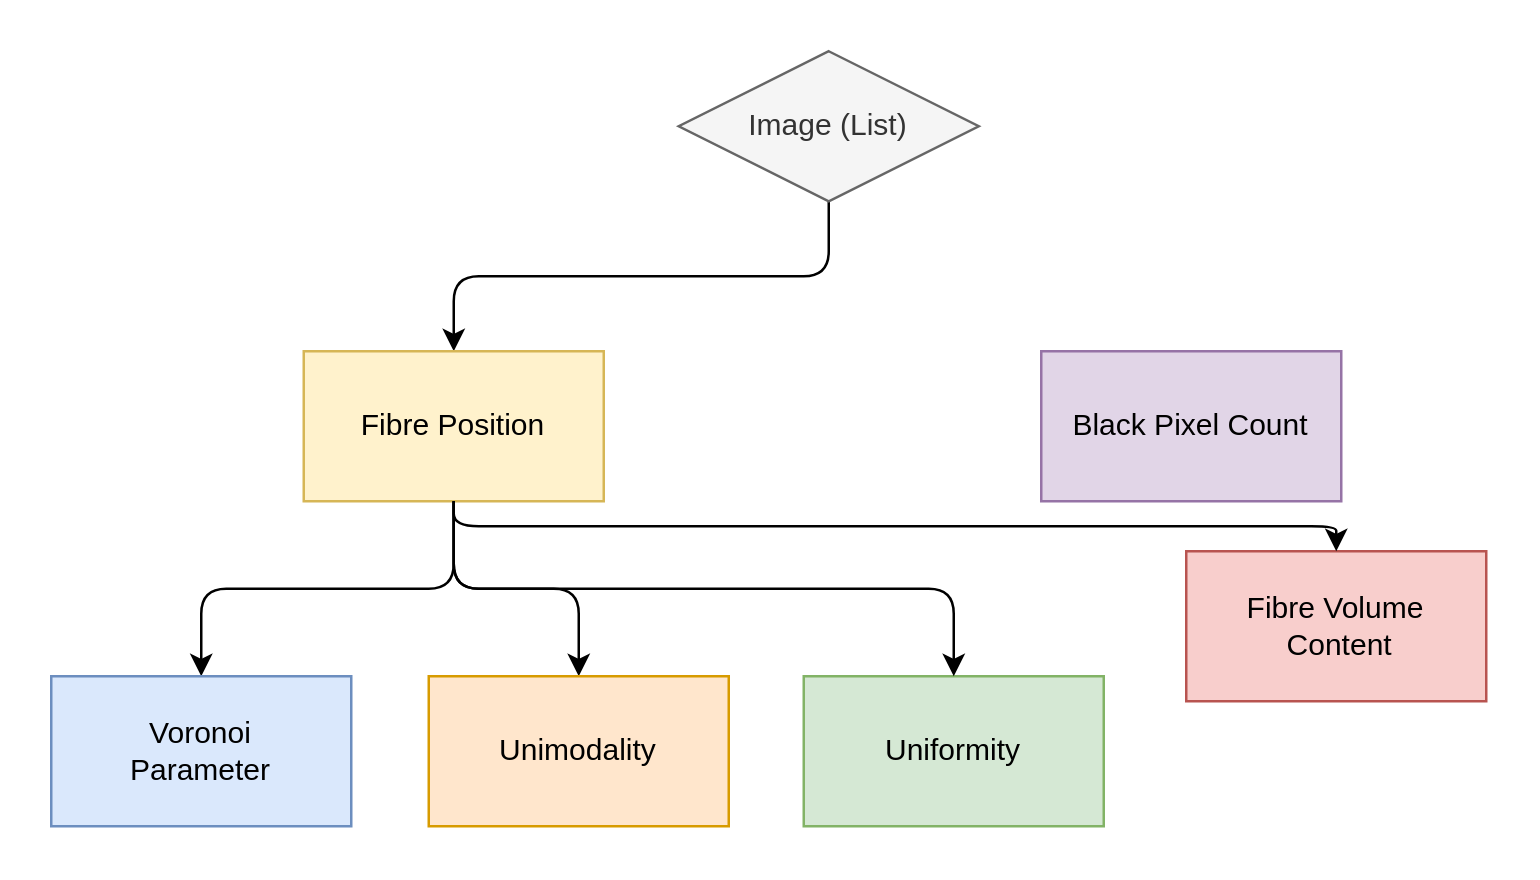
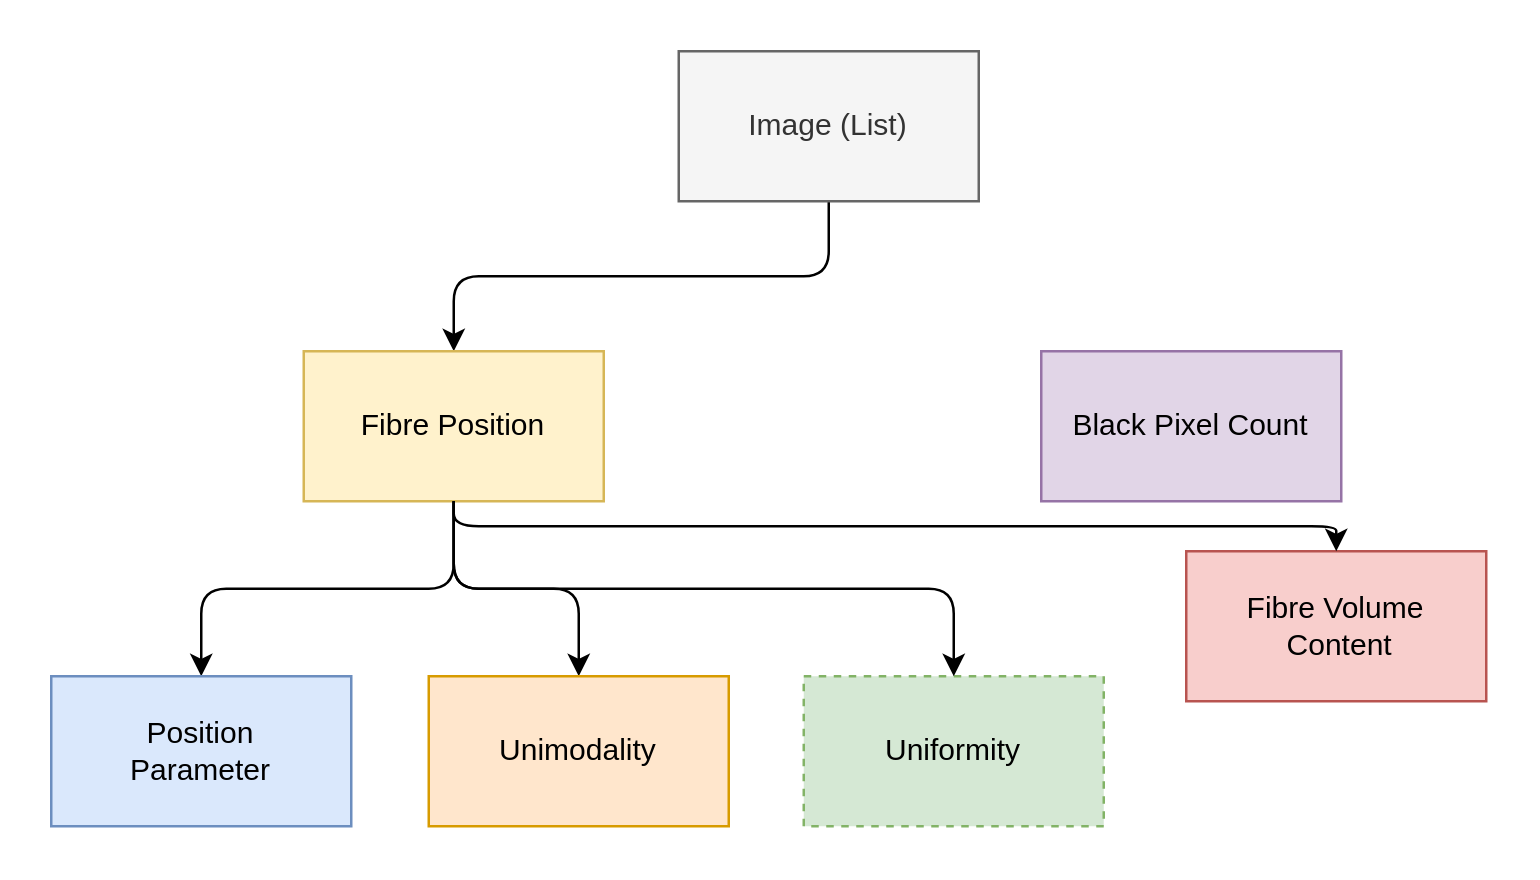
node "Image (List)": shape diamond -> rectangle
node "Voronoi Parameter": label "Voronoi Parameter" -> "Position Parameter"
node "Uniformity": style solid -> dashed
